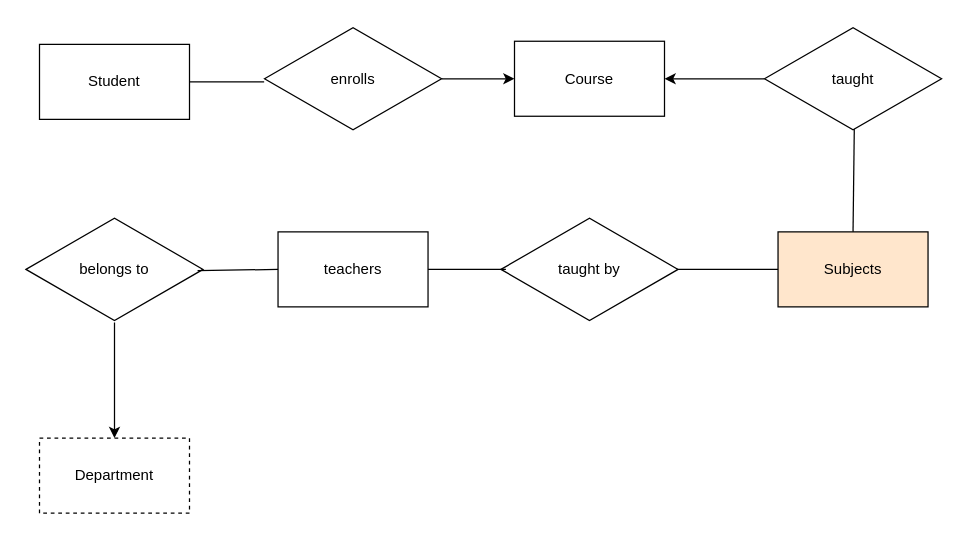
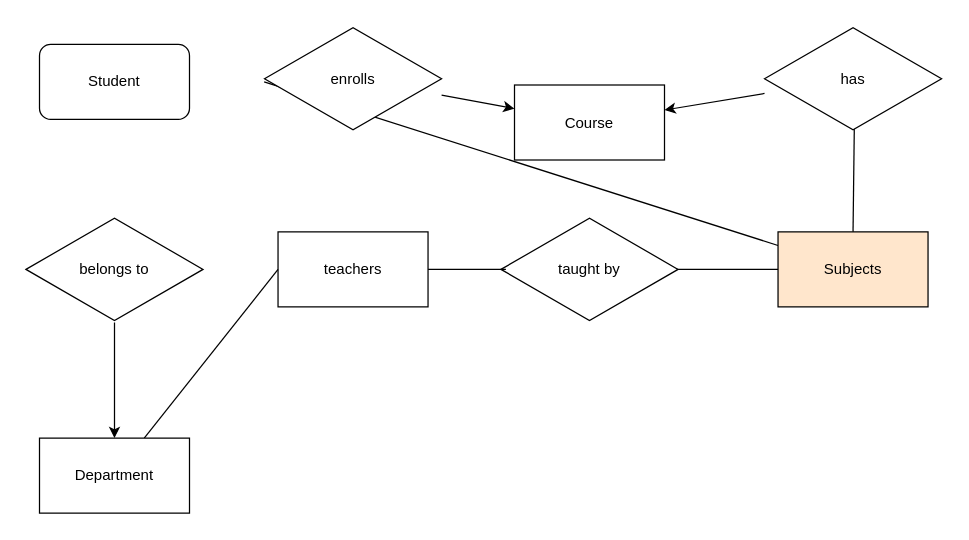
node "Course": moved (589, 79) -> (589, 123)
node "taught": label "taught" -> "has"
node "Student": shape rectangle -> rounded rectangle
edge "enrolls" -- "Student": now "enrolls" -- "Subjects"
edge "belongs to" -- "teachers": now "Department" -- "teachers"
node "Department": style dashed -> solid
